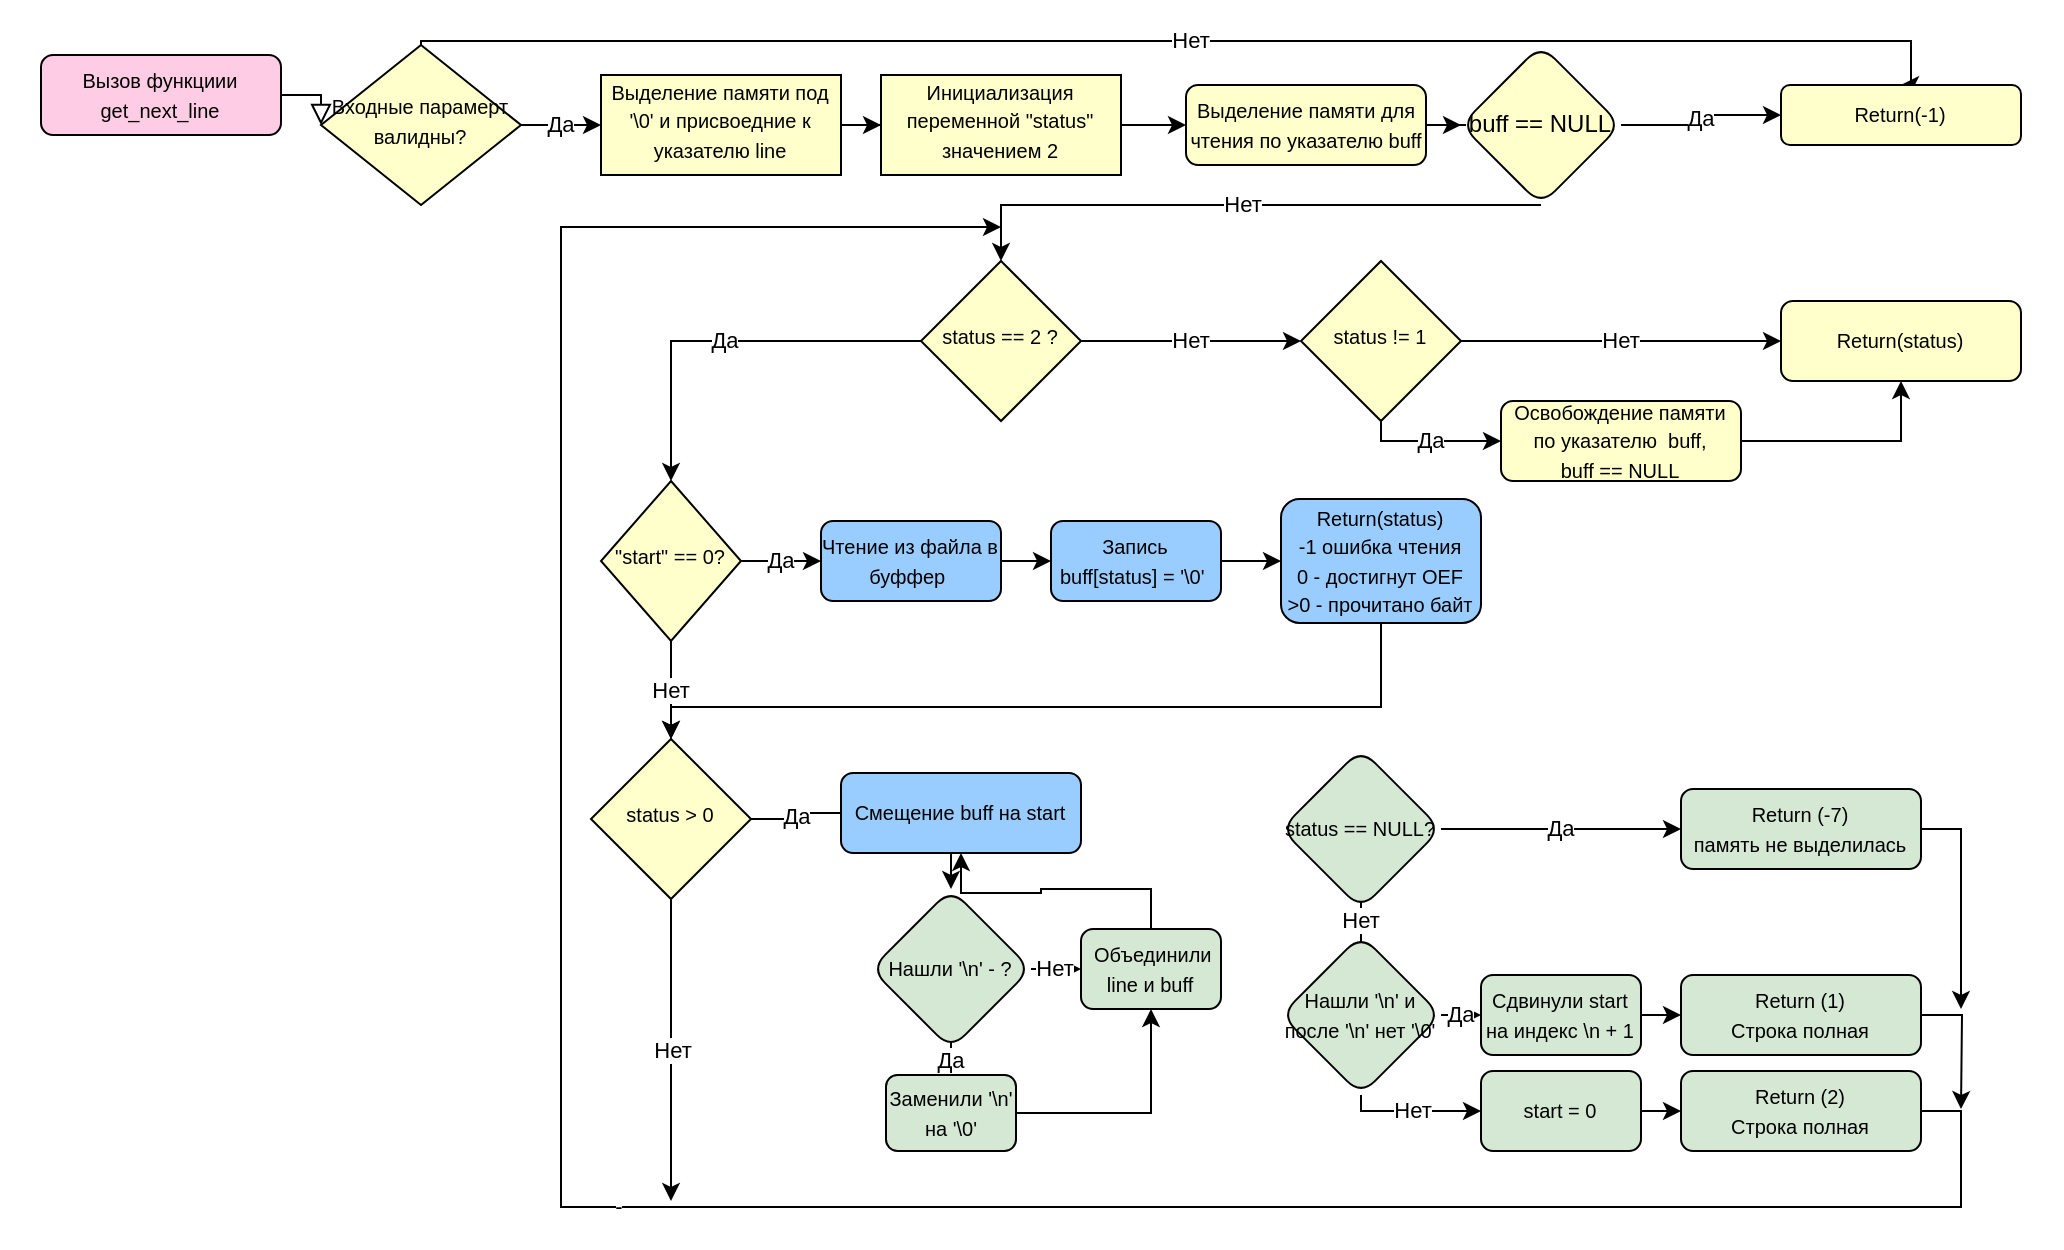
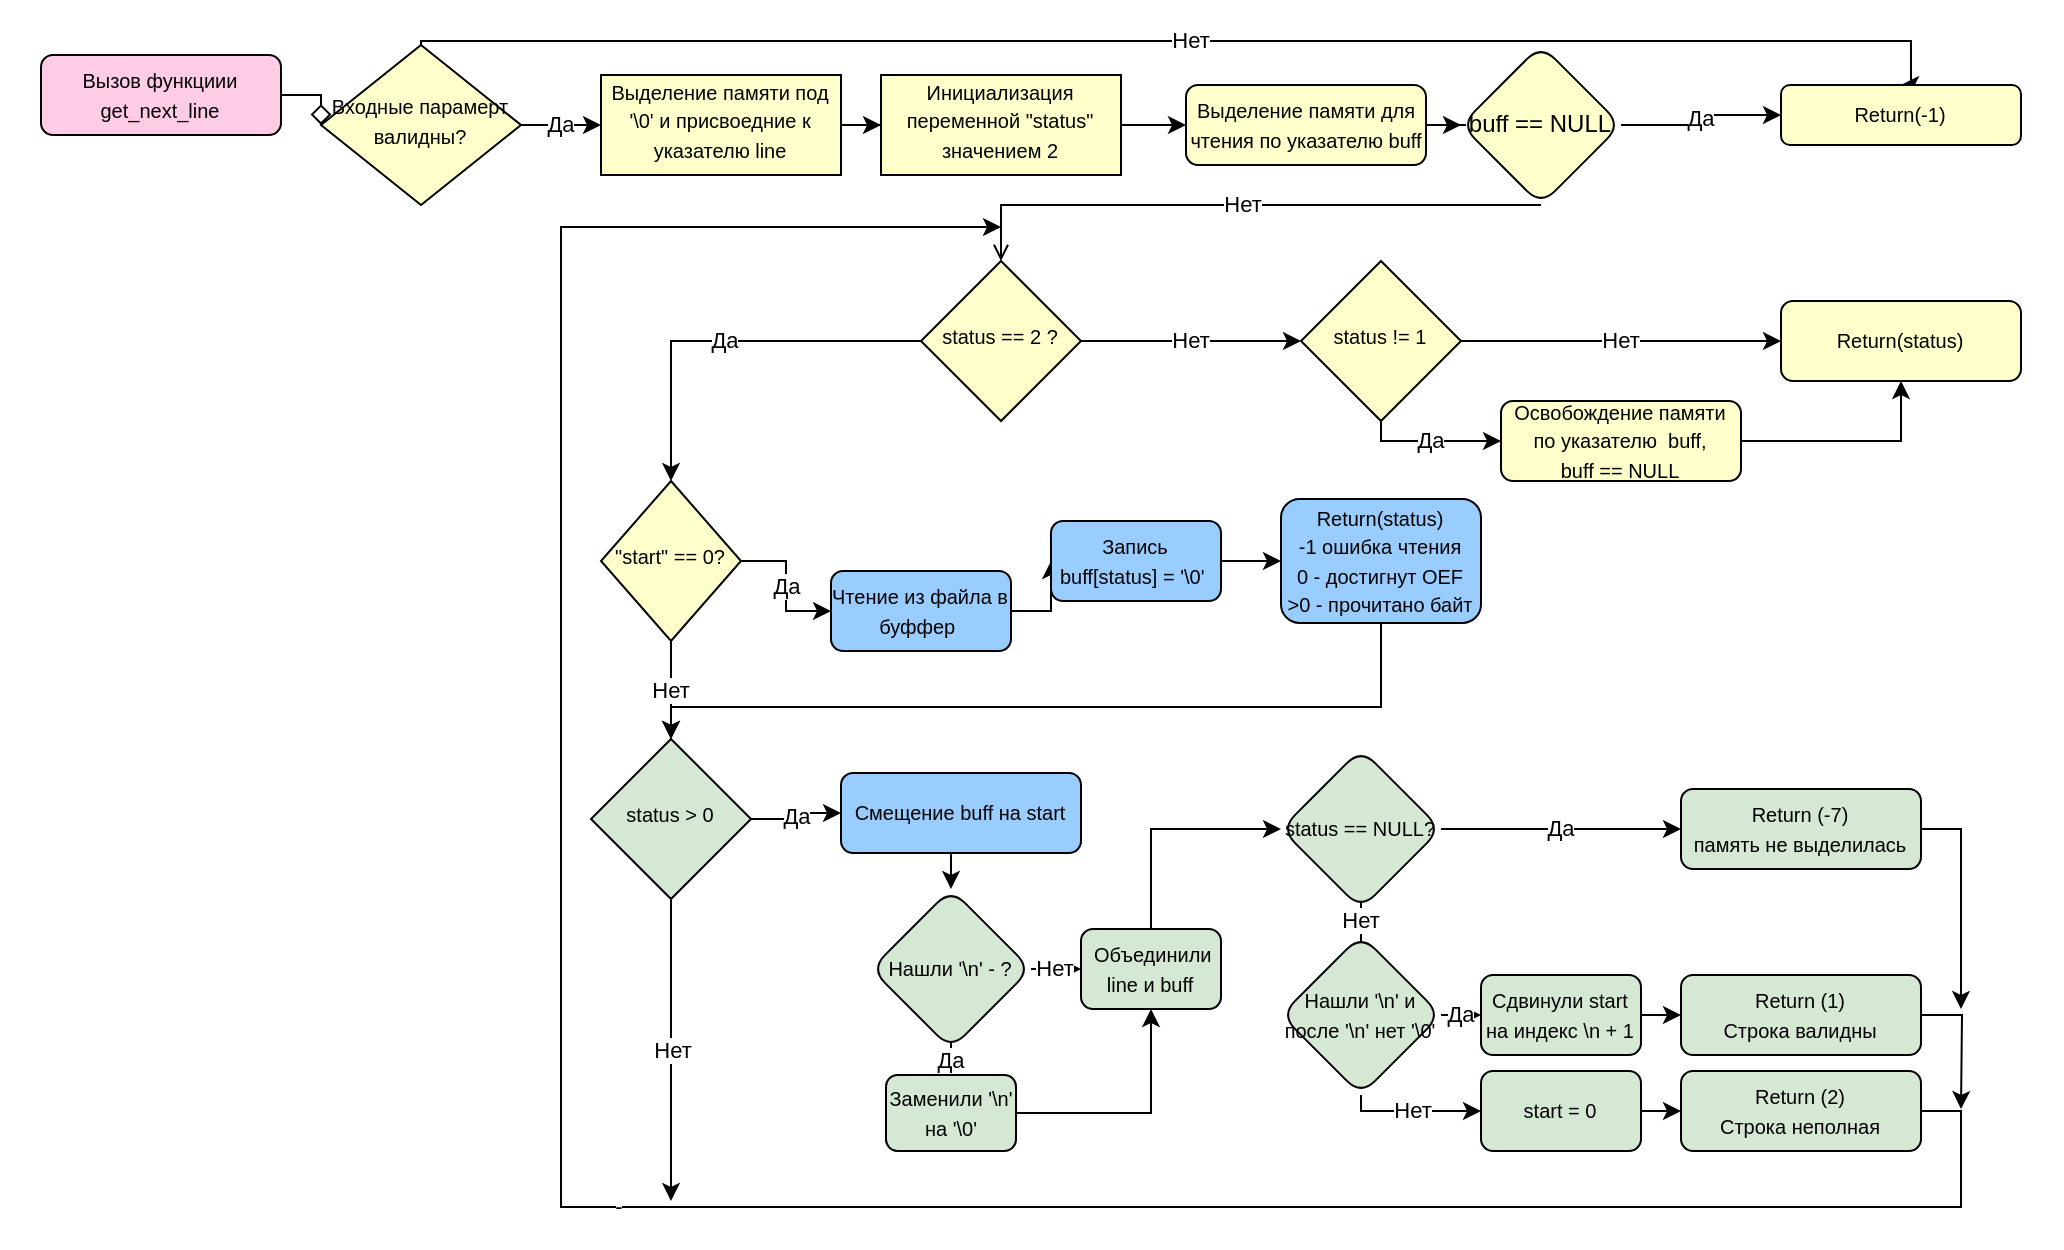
edge "Вызов функциии get_next_line" -> "Входные парамерт валидны?": arrowhead block -> diamond
edge "buff == NULL" -> "status == 2 ?": arrowhead classic -> open
node "Чтение из файла в буффер": moved (911, 561) -> (921, 611)
edge "Смещение buff на start" -- "status > 0": arrowhead none -> classic
node "status > 0": fillcolor #ffffcc -> #d5e8d4
edge "Объединили line и buff" -> "Смещение buff на start": now "Объединили line и buff" -> "status == NULL?"
node "Return (1) Строка полная": label "Return (1) Строка полная" -> "Return (1) Строка валидны"
node "Return (2) Строка полная": label "Return (2) Строка полная" -> "Return (2) Строка неполная"
